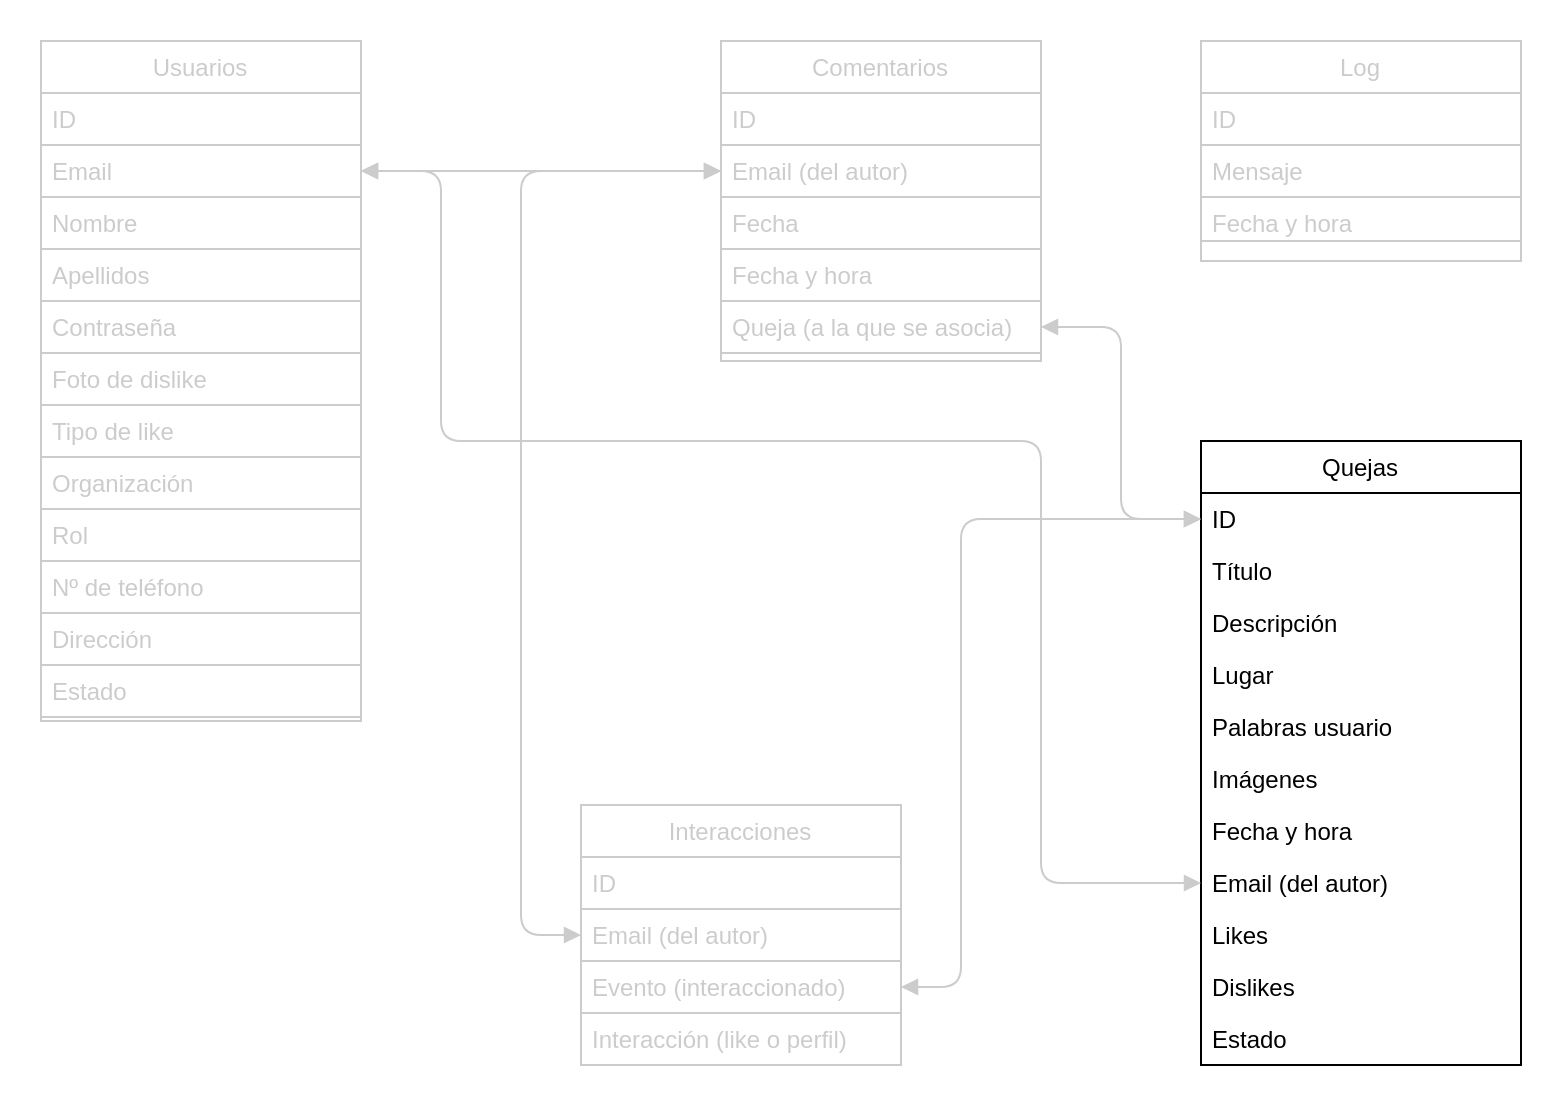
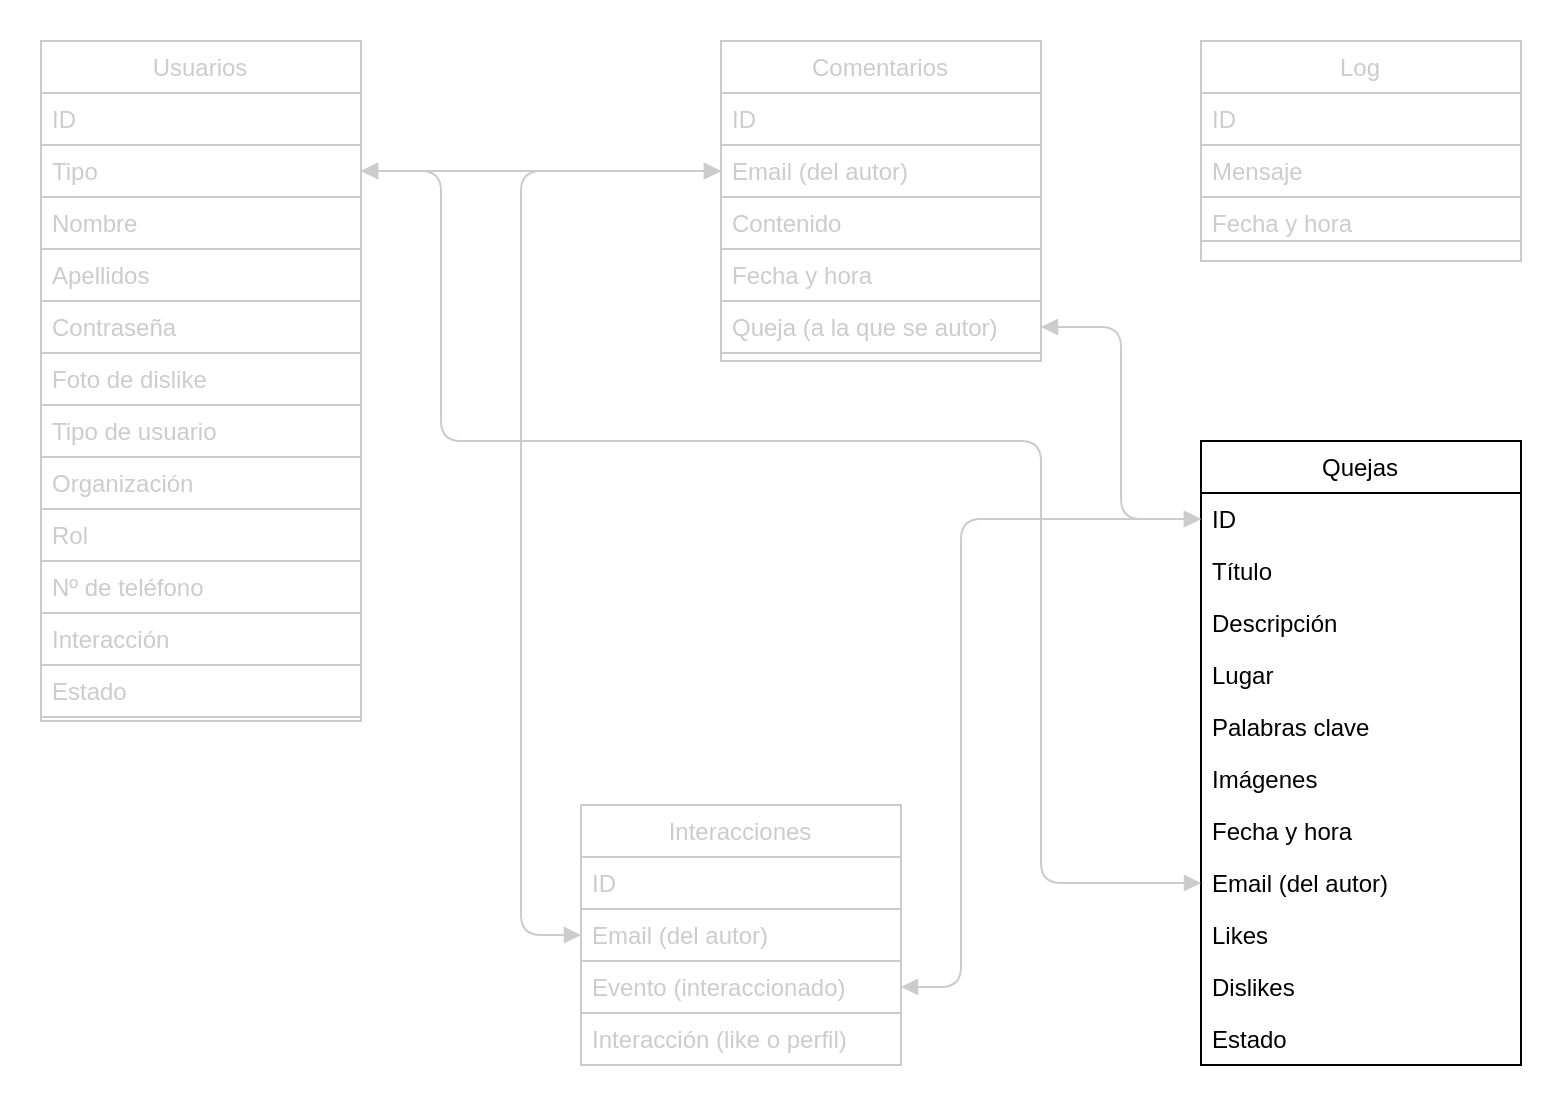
node "Email": label "Email" -> "Tipo"
node "Fecha": label "Fecha" -> "Contenido"
node "Queja (a la que se asocia)": label "Queja (a la que se asocia)" -> "Queja (a la que se autor)"
node "Tipo de like": label "Tipo de like" -> "Tipo de usuario"
node "Dirección": label "Dirección" -> "Interacción"
node "Palabras usuario": label "Palabras usuario" -> "Palabras clave"
